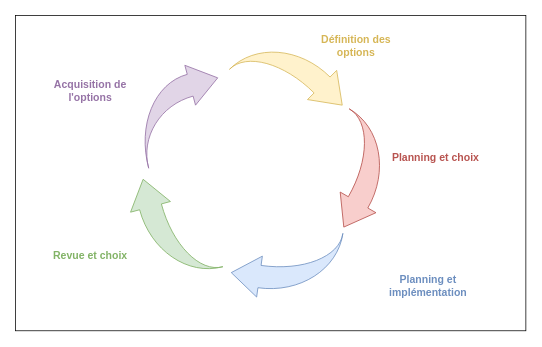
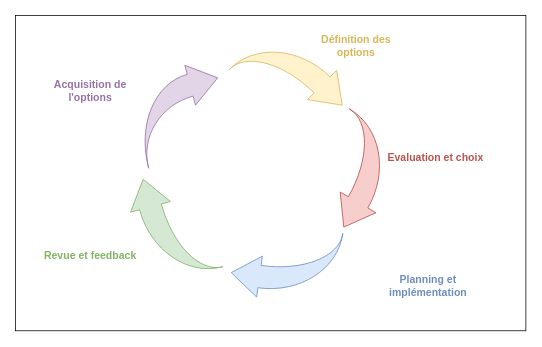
node "Planning et choix": label "Planning et choix" -> "Evaluation et choix"
node "Revue et choix": label "Revue et choix" -> "Revue et feedback"
